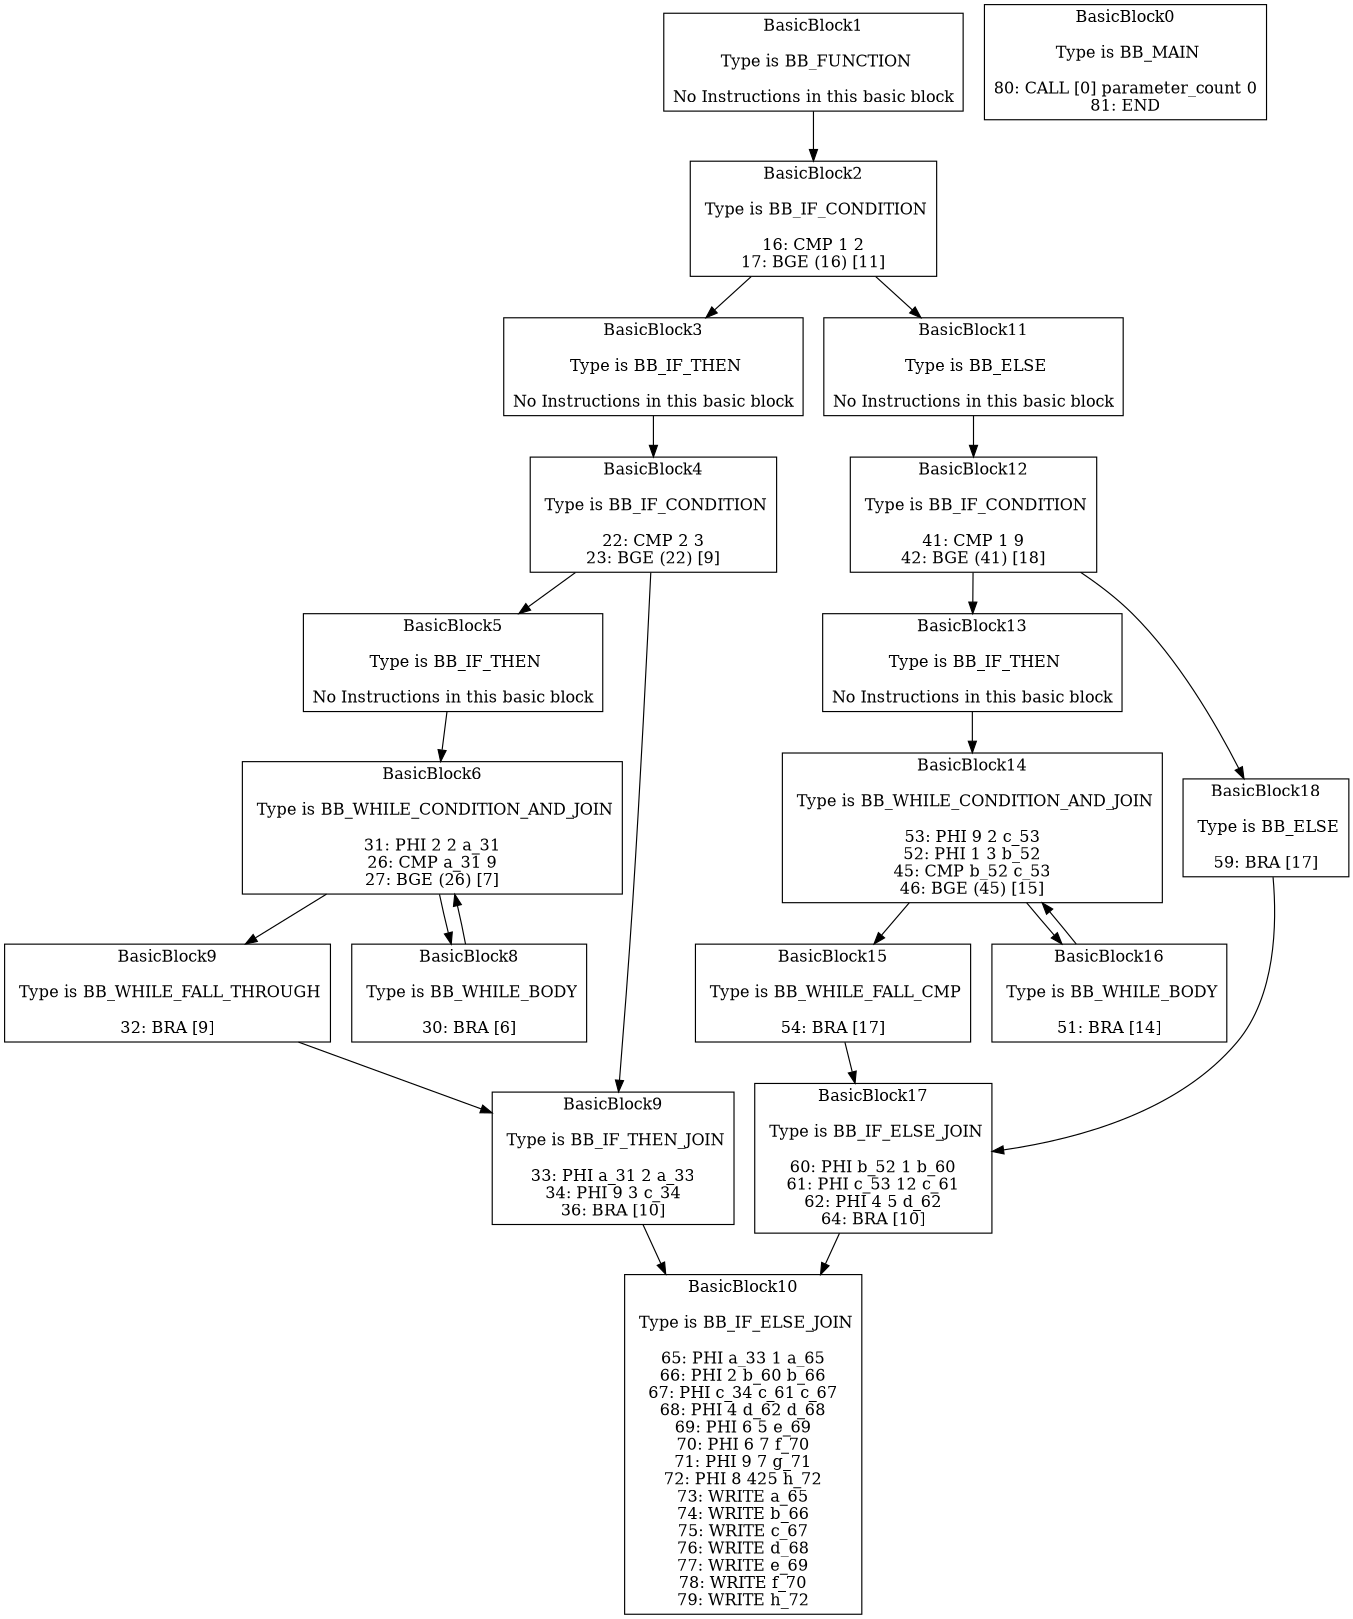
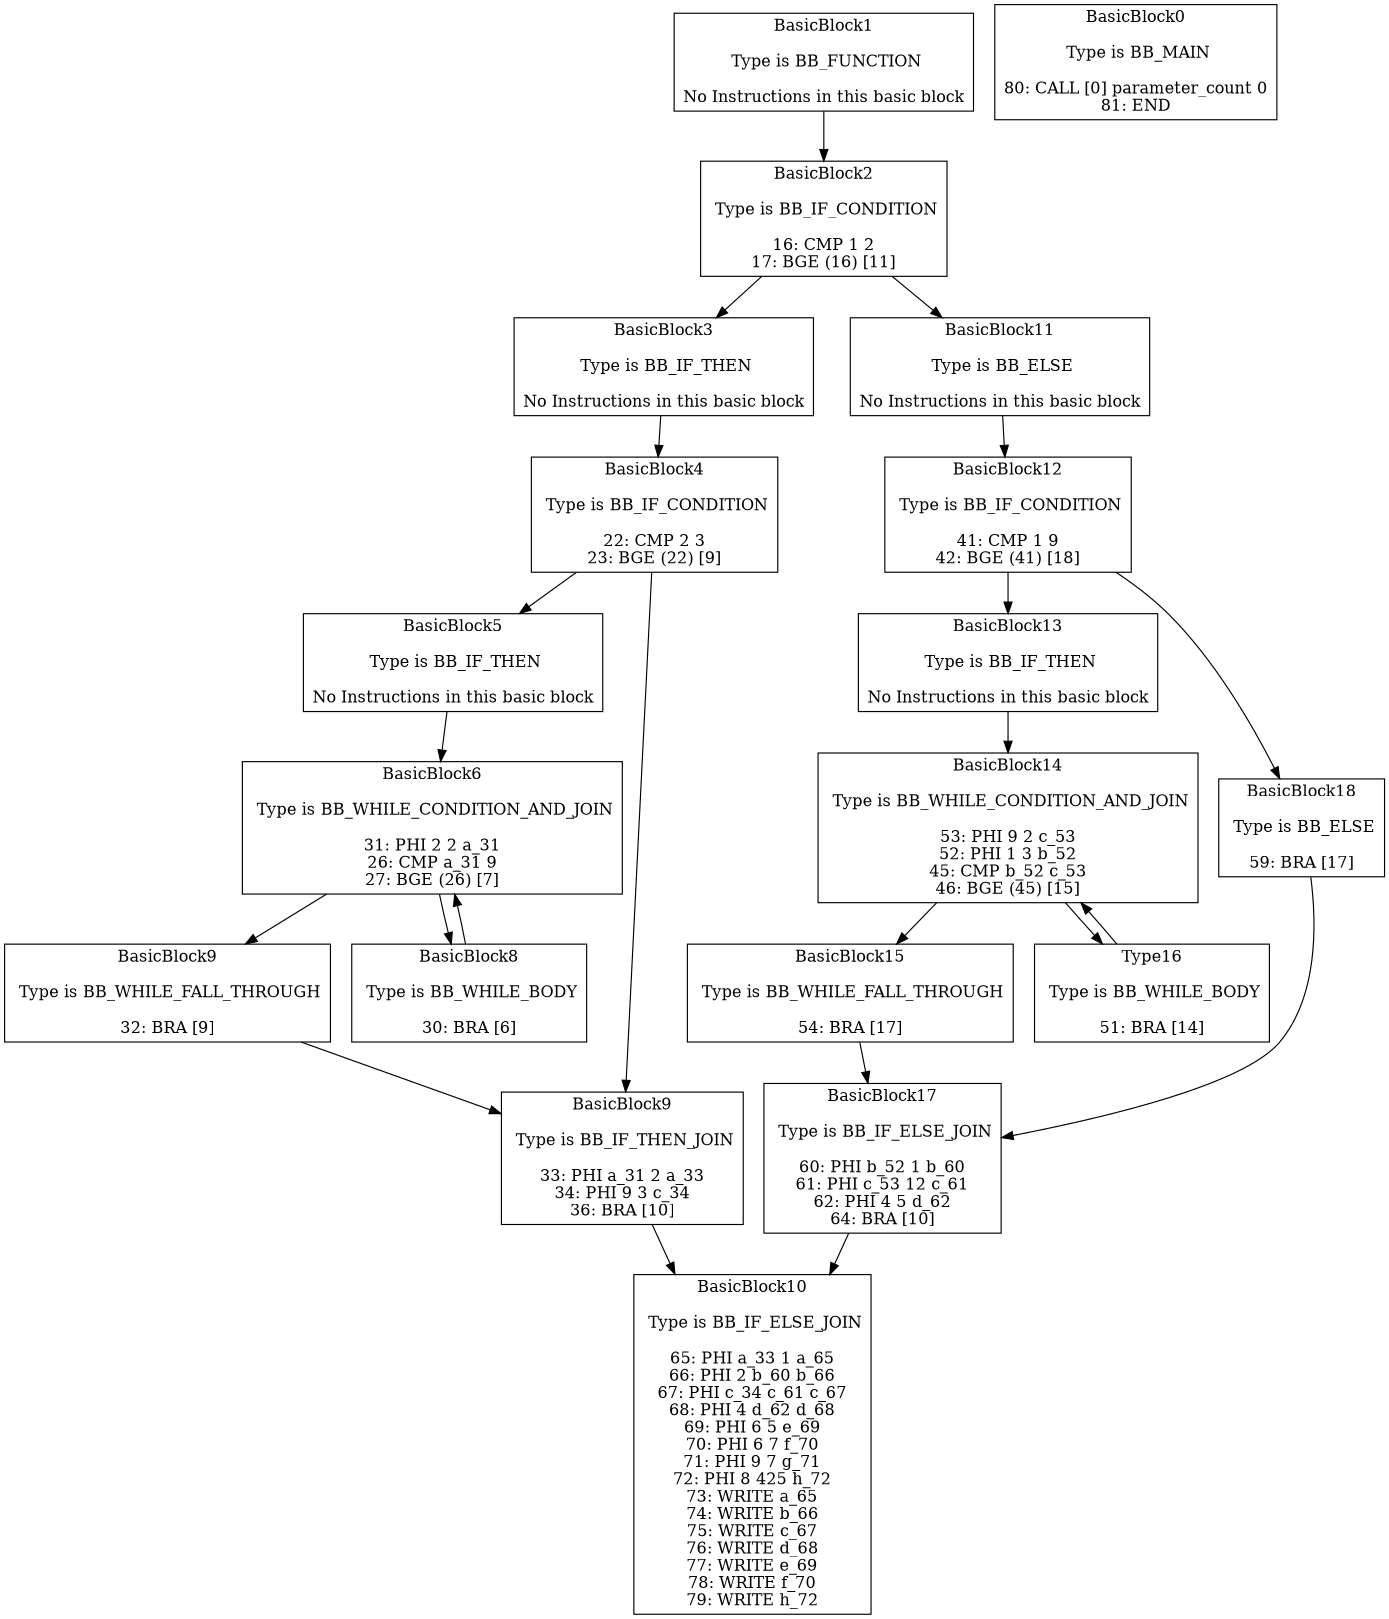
node "BasicBlock15 Type is BB_WHILE_FALL_CMP 54: BRA [17]": label "BasicBlock15 Type is BB_WHILE_FALL_CMP 54: BRA [17]" -> "BasicBlock15 Type is BB_WHILE_FALL_THROUGH 54: BRA [17]"
node "BasicBlock16 Type is BB_WHILE_BODY 51: BRA [14]": label "BasicBlock16 Type is BB_WHILE_BODY 51: BRA [14]" -> "Type16 Type is BB_WHILE_BODY 51: BRA [14]"
